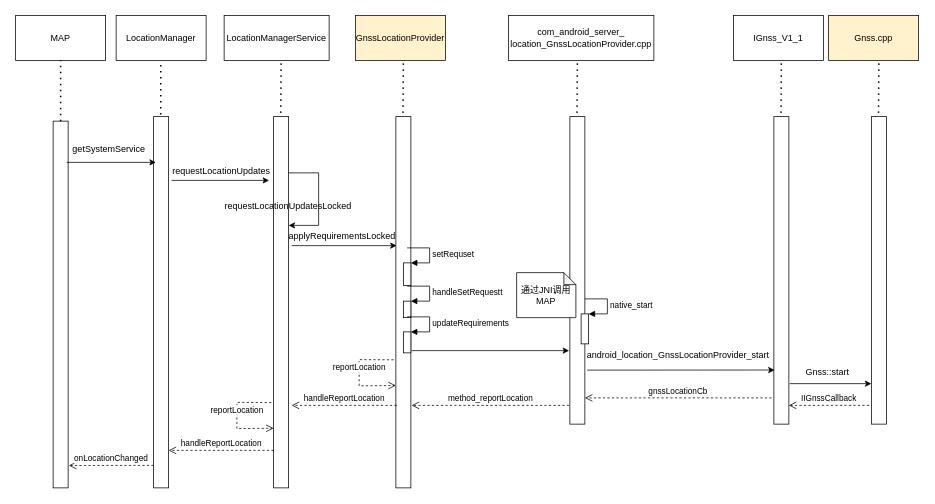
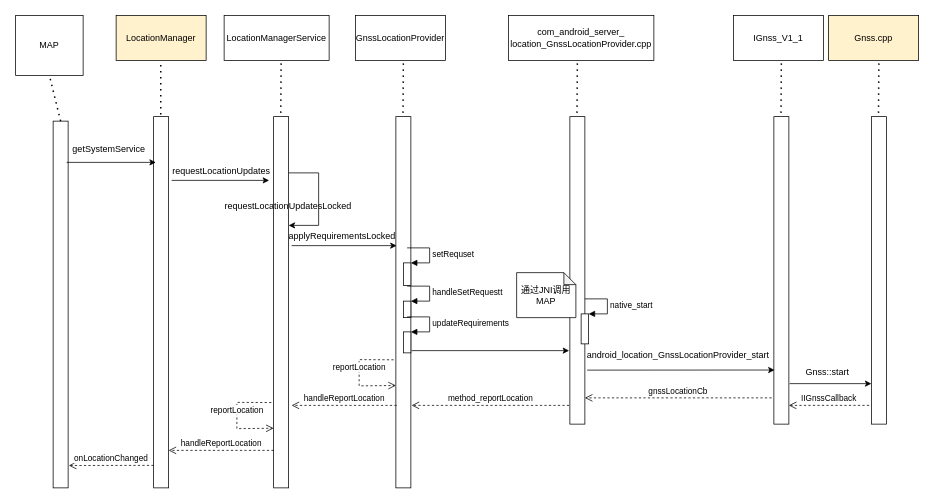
node "MAP": size 90x45 -> 68x60
node "LocationManager": fillcolor #ffffff -> #fff2cc
node "GnssLocationProvider": fillcolor #fff2cc -> #ffffff
